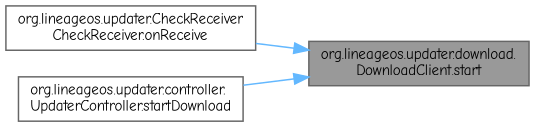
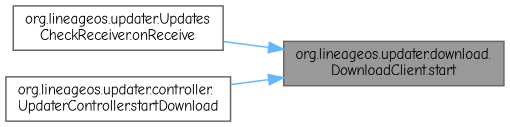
node "org.lineageos.updater.CheckReceiver CheckReceiver.onReceive": label "org.lineageos.updater.CheckReceiver CheckReceiver.onReceive" -> "org.lineageos.updater.Updates CheckReceiver.onReceive"
